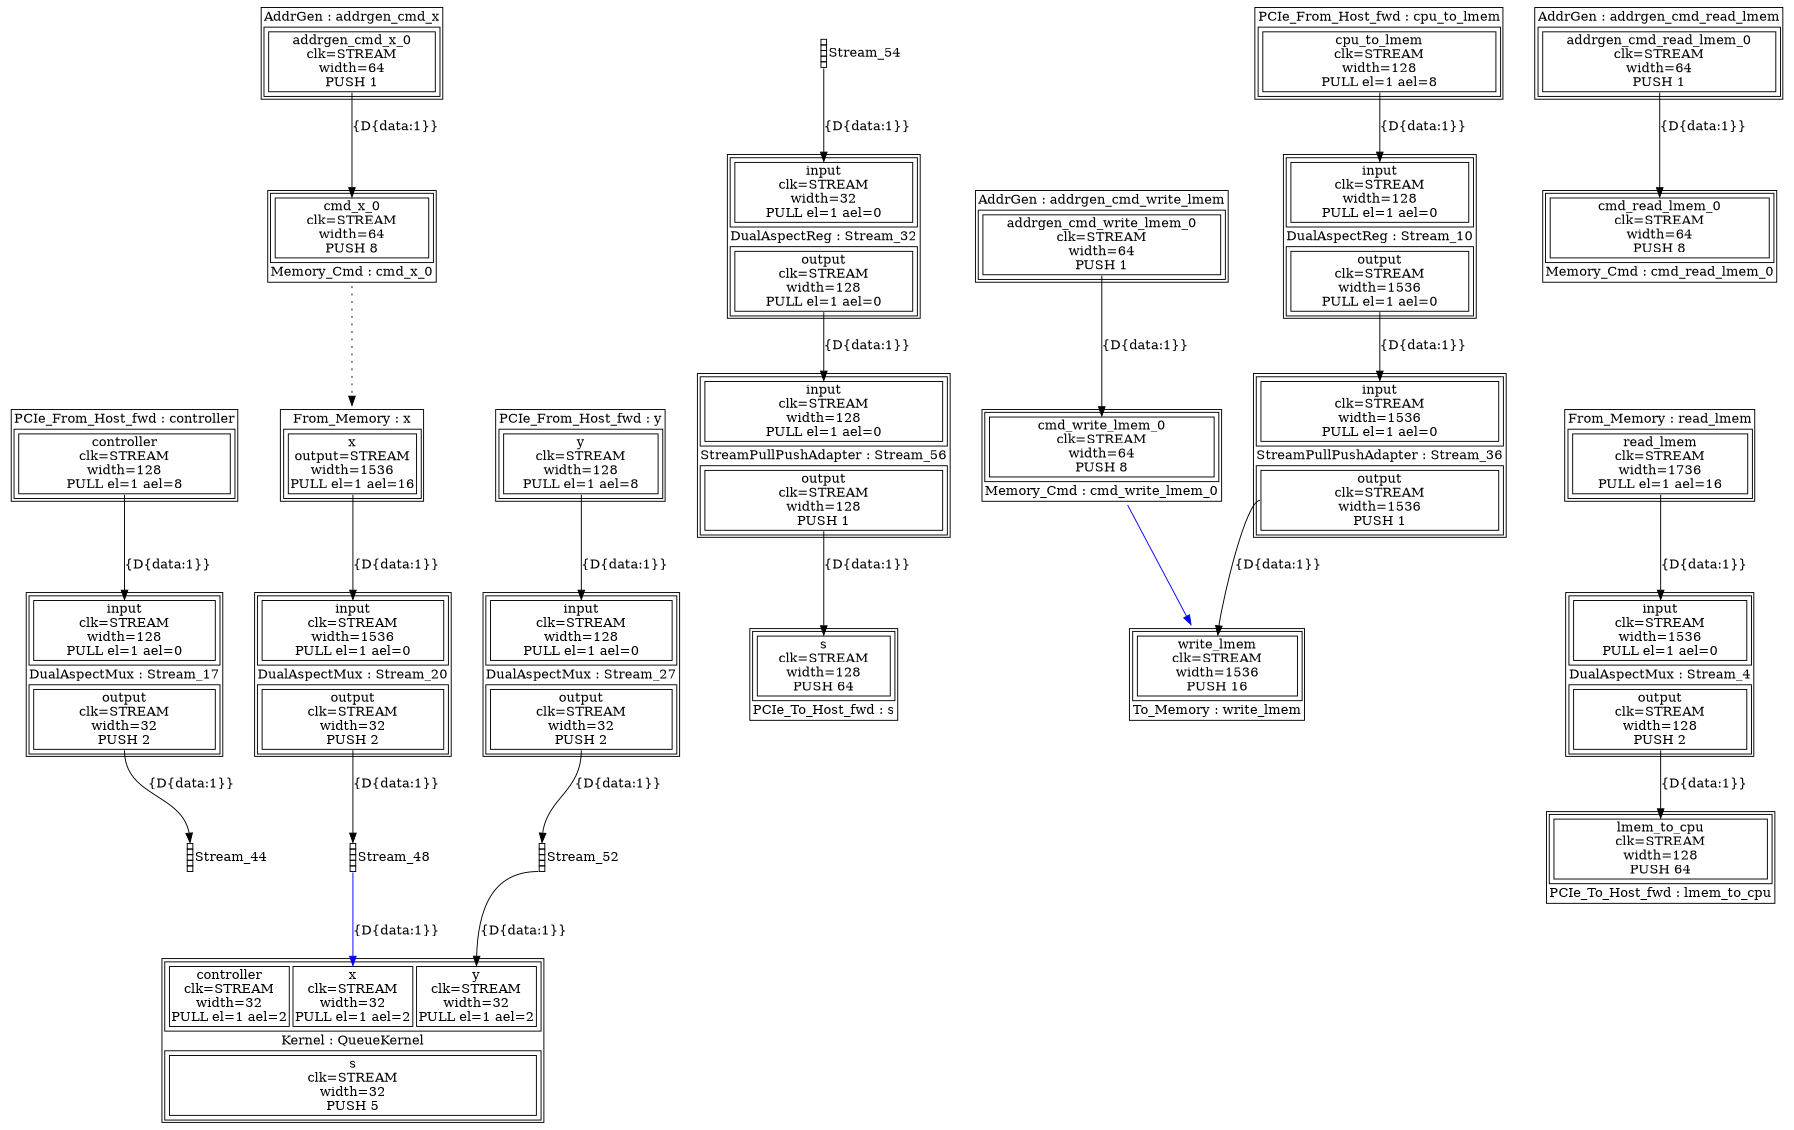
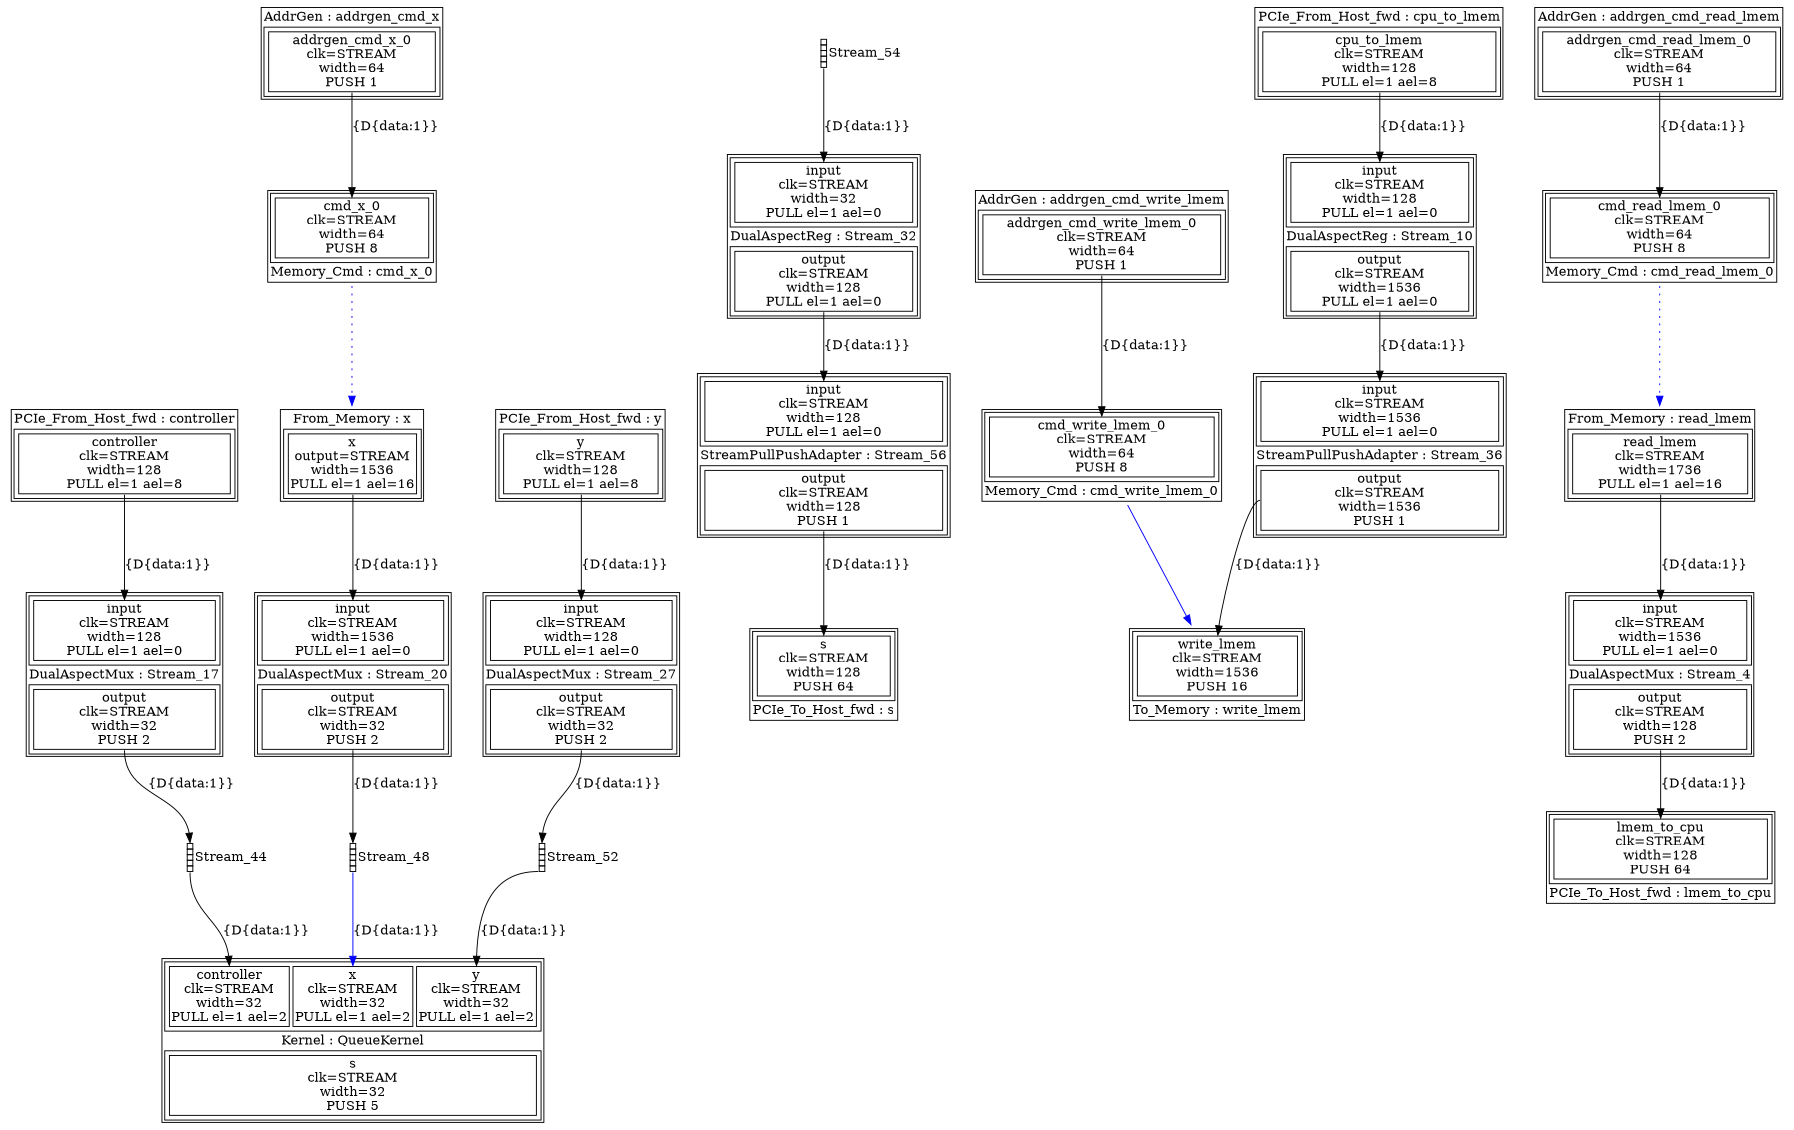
edge "cmd_x_0" -> "From_Memory : x": color black -> blue
edge "cmd_read_lmem_0" -> "From_Memory : read_lmem": added
edge "Stream_44" -> "controller": added, label "{D{data:1}}"
